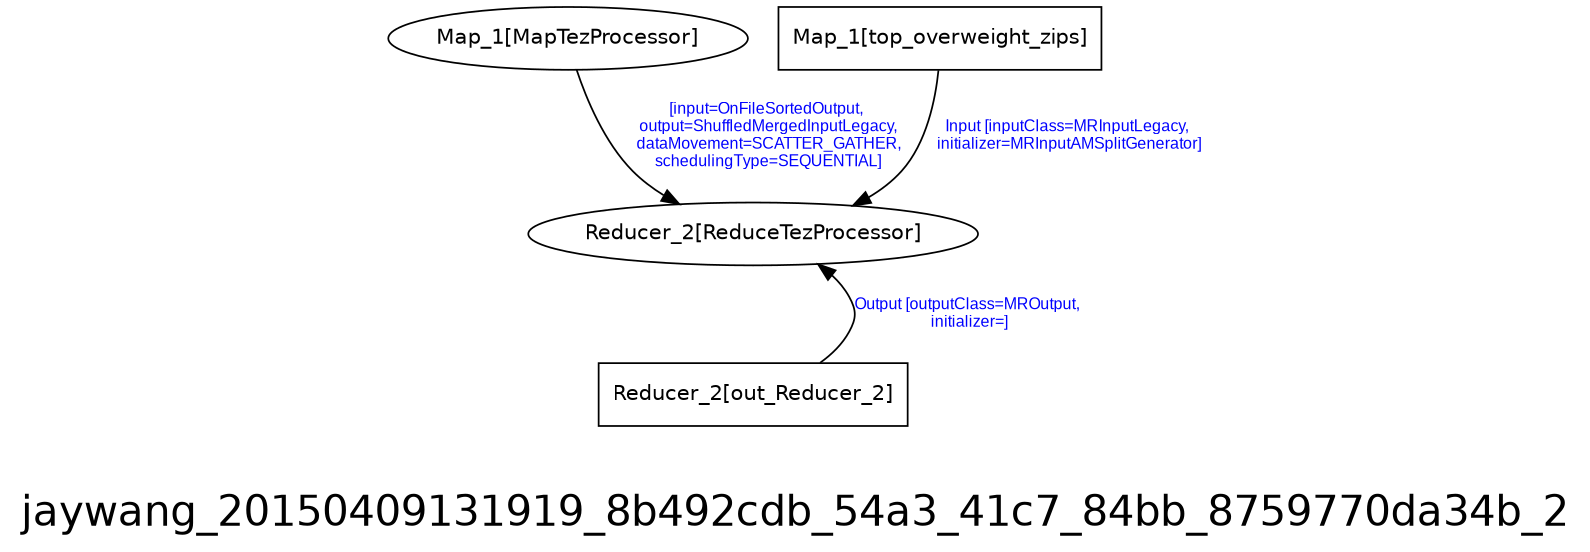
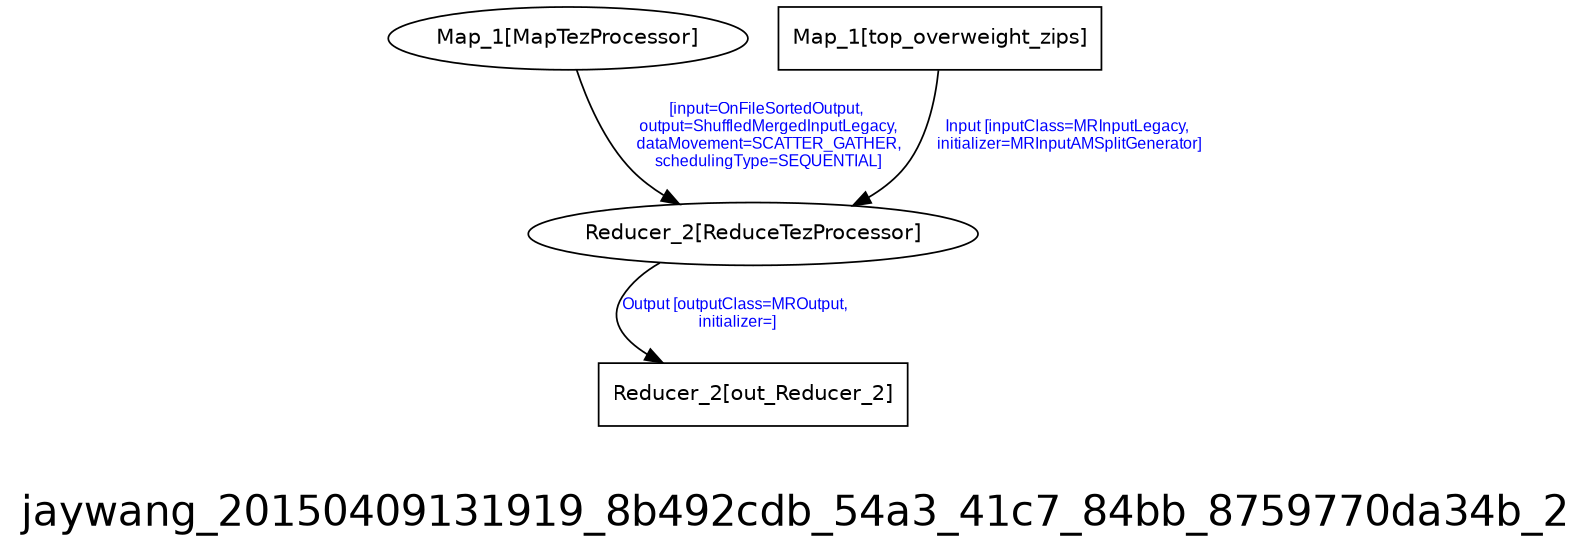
edge "Reducer_2[out_Reducer_2]" -> "Reducer_2[ReduceTezProcessor]": reversed
